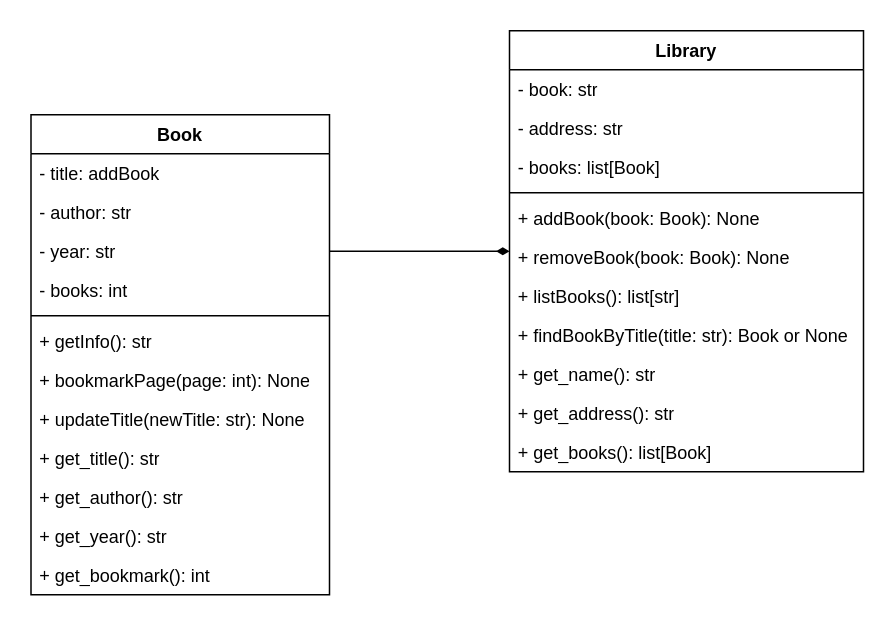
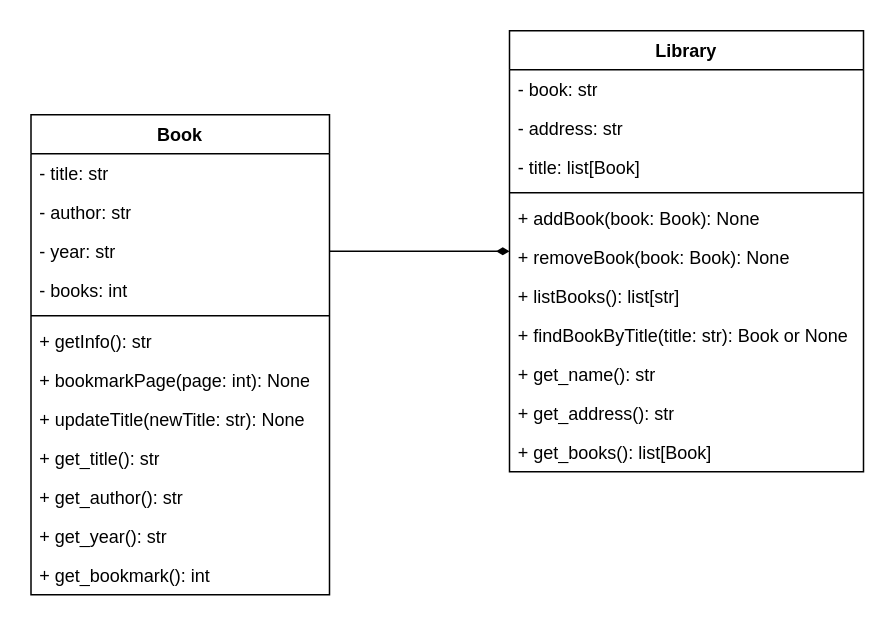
node "- books: list[Book]": label "- books: list[Book]" -> "- title: list[Book]"
node "- title: addBook": label "- title: addBook" -> "- title: str"
